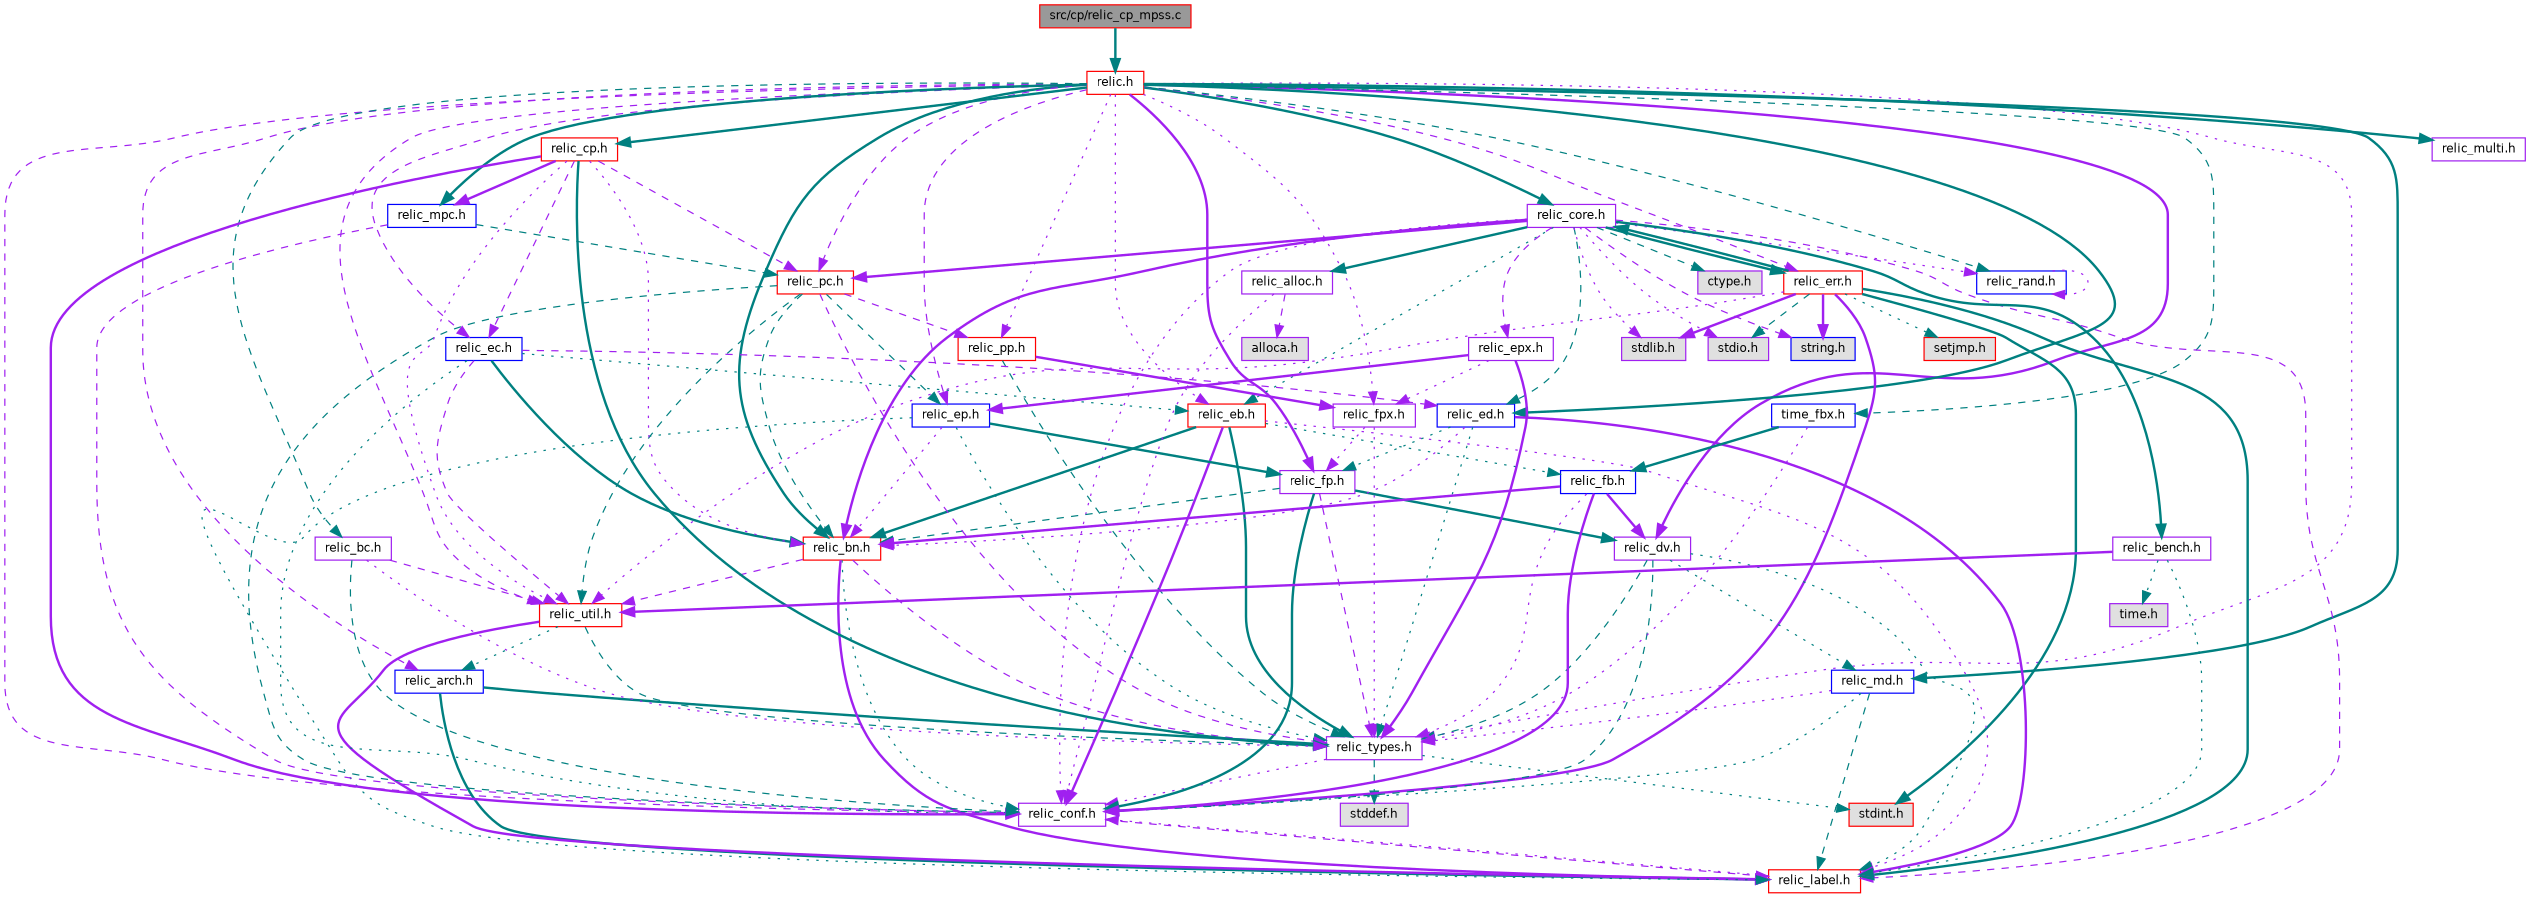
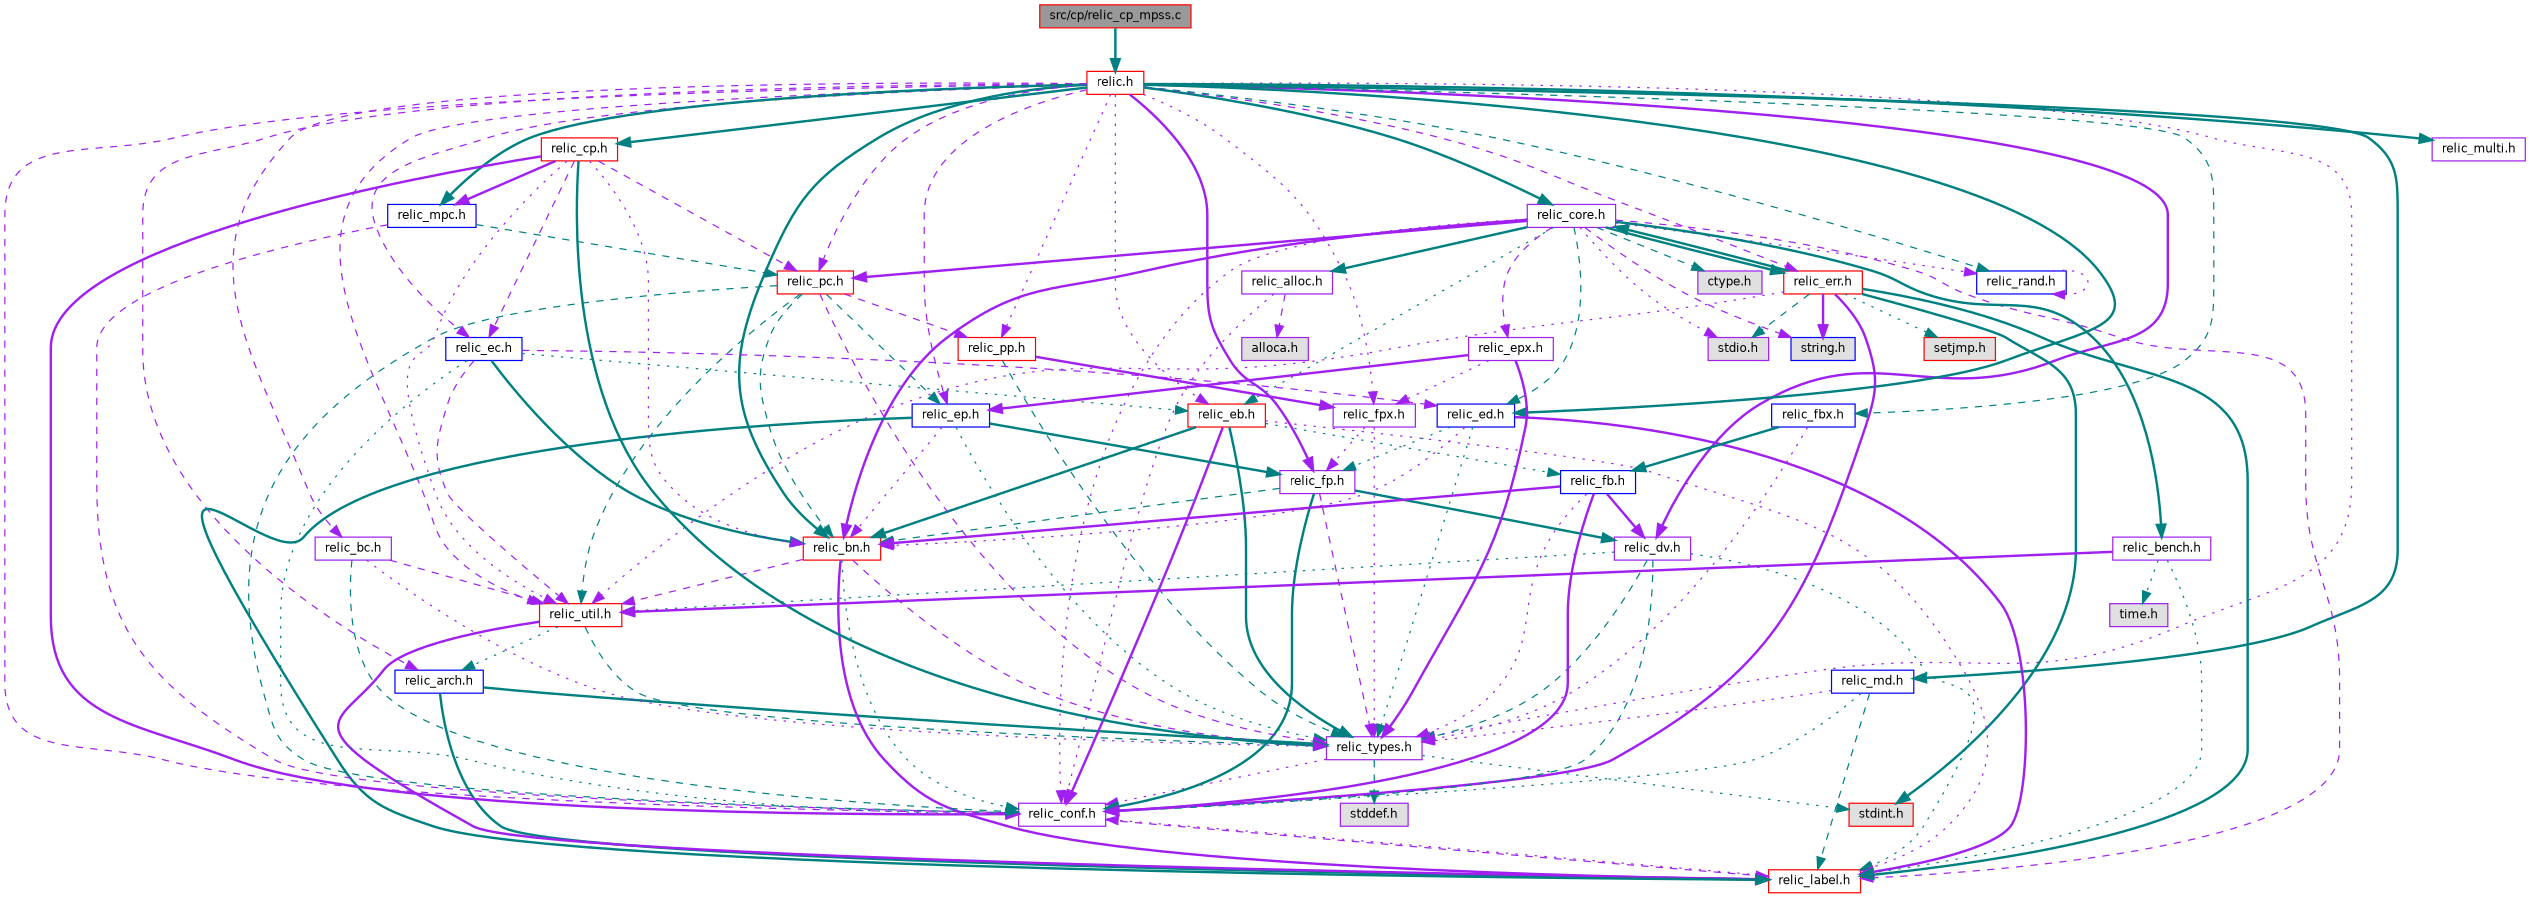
edge "relic.h" -> "relic_bc.h": color teal -> purple
node "stdlib.h": removed
node "time_fbx.h": label "time_fbx.h" -> "relic_fbx.h"
edge "relic_dv.h" -> "relic_md.h": now "relic_dv.h" -> "relic_util.h"
edge "relic_ep.h" -> "relic_label.h": style dotted -> bold
